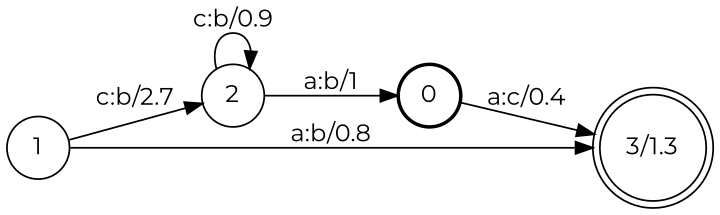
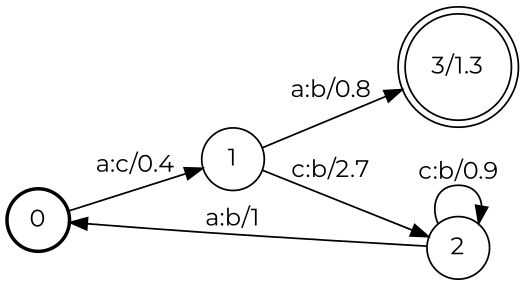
edge "0" -> "3/1.3": now "0" -> "1"
